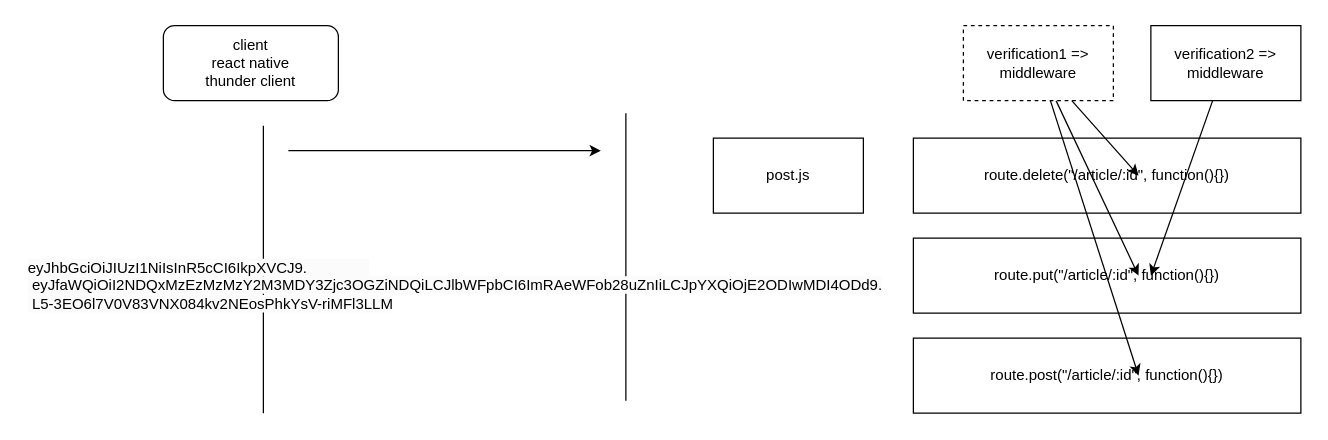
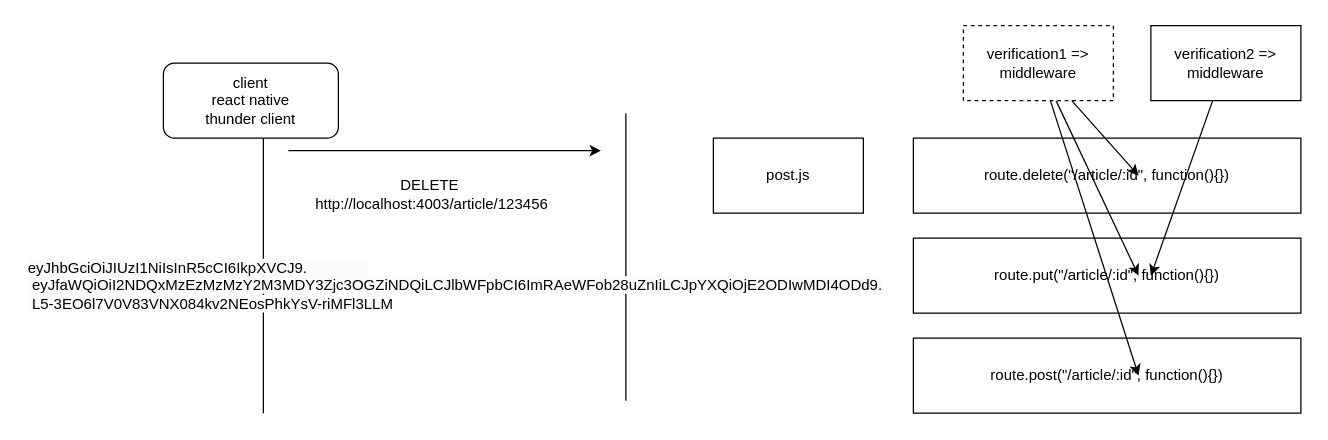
node "client react native thunder client": moved (251, 63) -> (251, 101)
node "DELETE http://localhost:4003/article/123456": added
